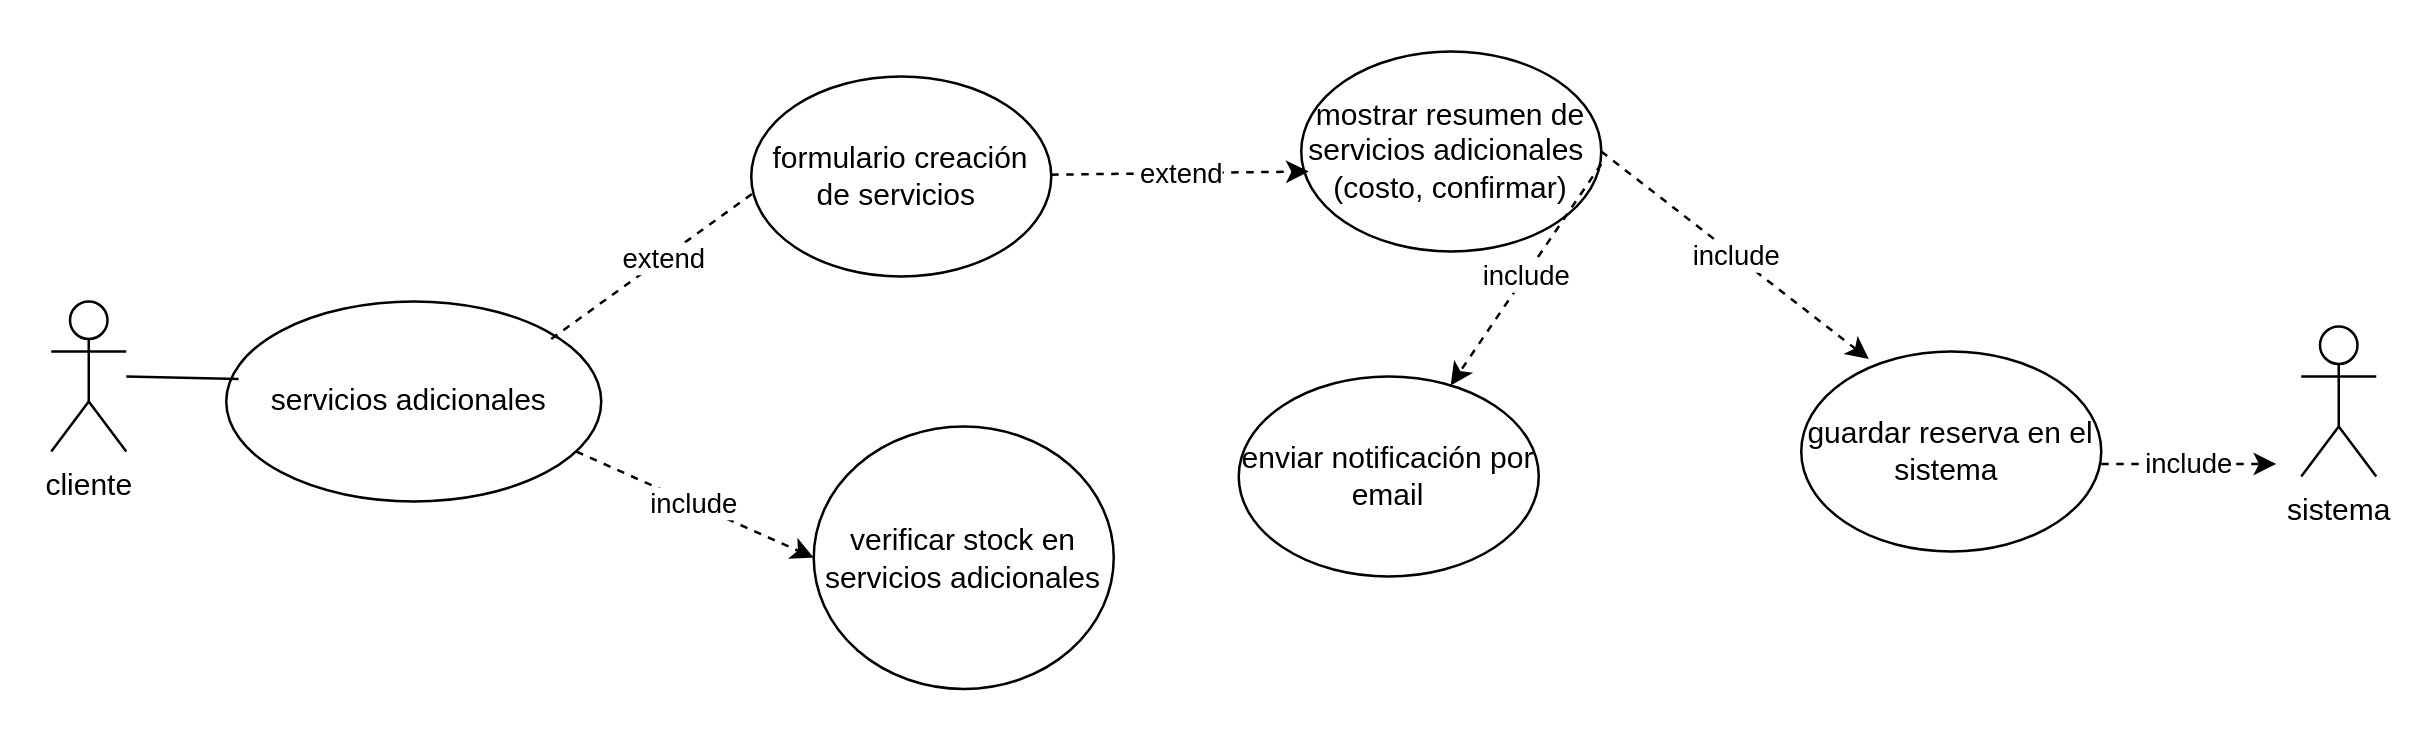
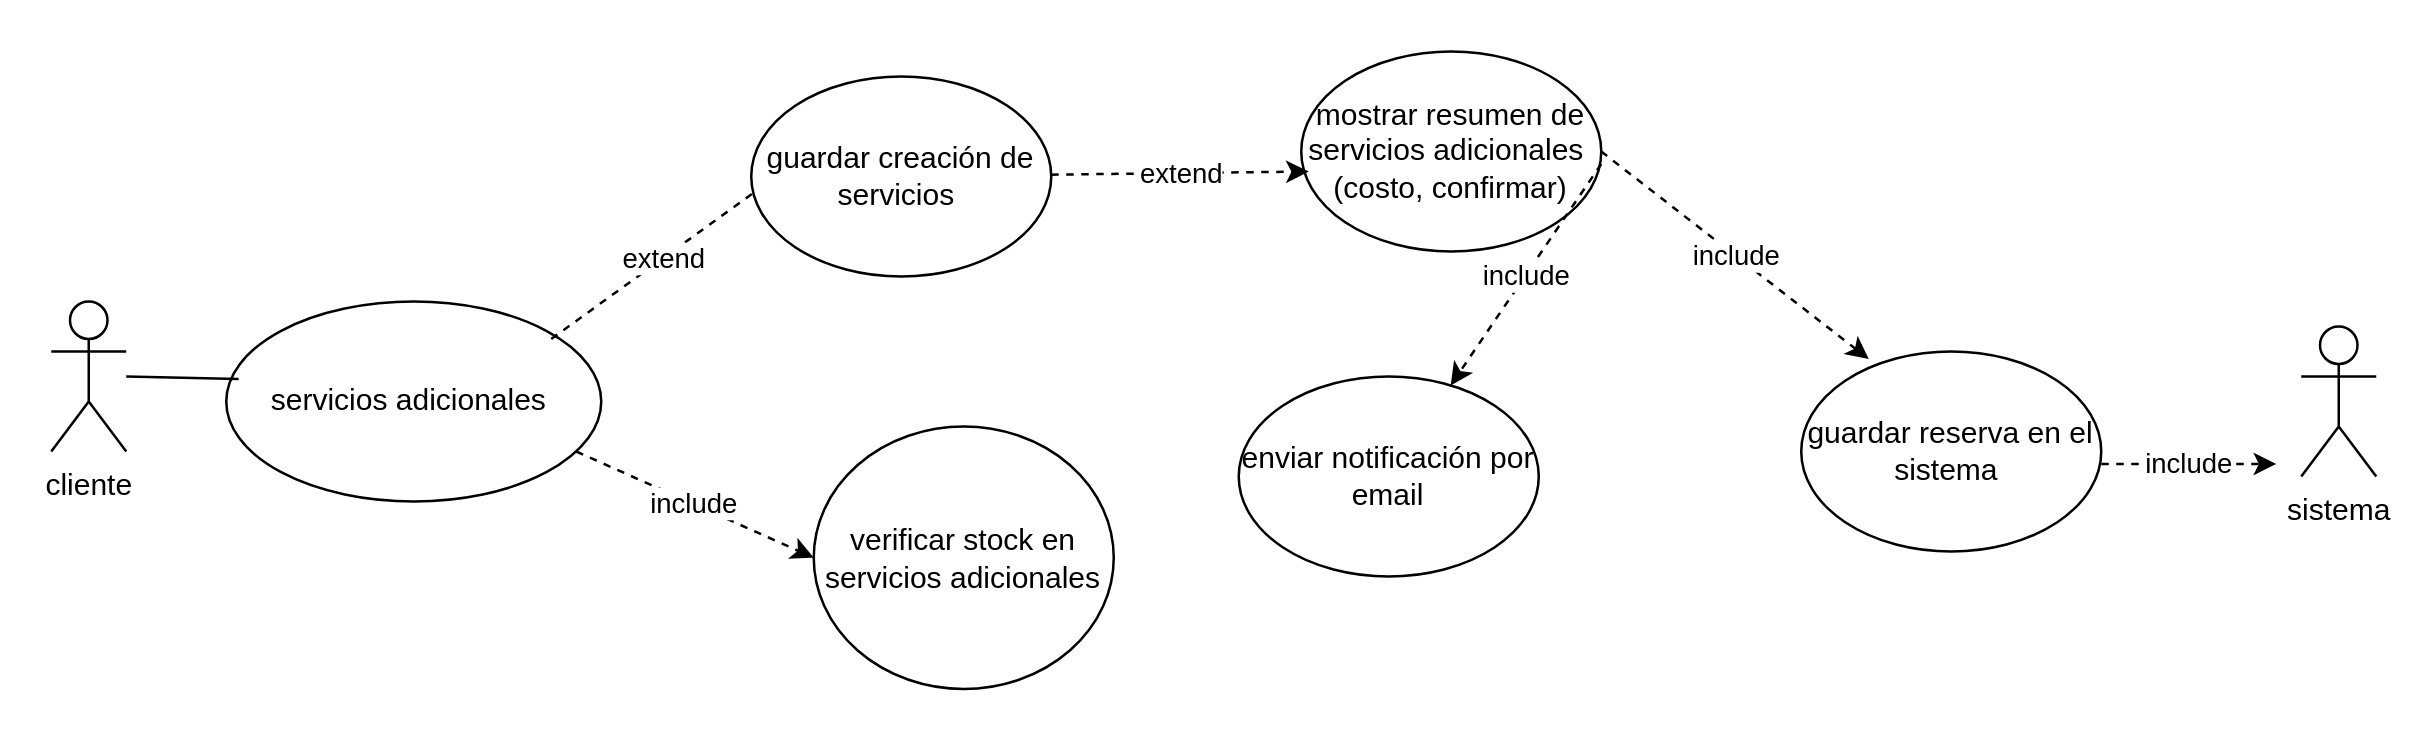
node "formulario creación de servicios": label "formulario creación de servicios" -> "guardar creación de servicios"
